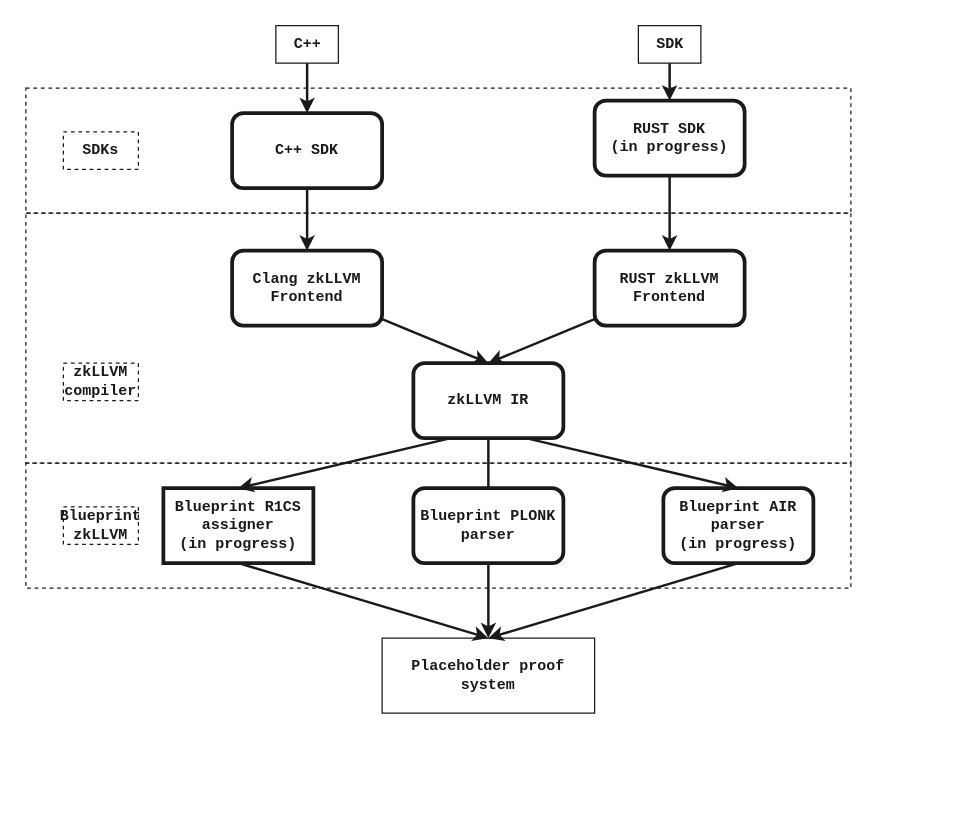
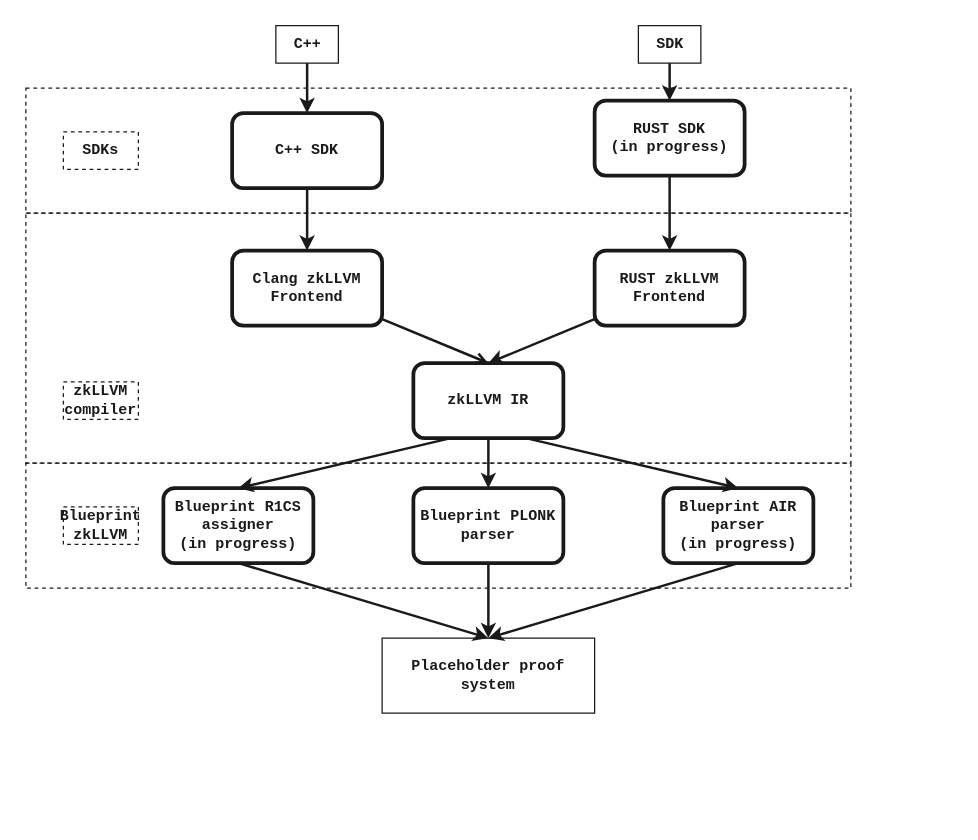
edge "Clang zkLLVM Frontend" -> "zkLLVM IR": arrowhead classic -> open
node "zkLLVM compiler": moved (101, 382) -> (101, 401)
edge "zkLLVM IR" -- "Blueprint PLONK parser": arrowhead none -> classic
node "Blueprint R1CS assigner (in progress)": shape rectangle -> rounded rectangle
